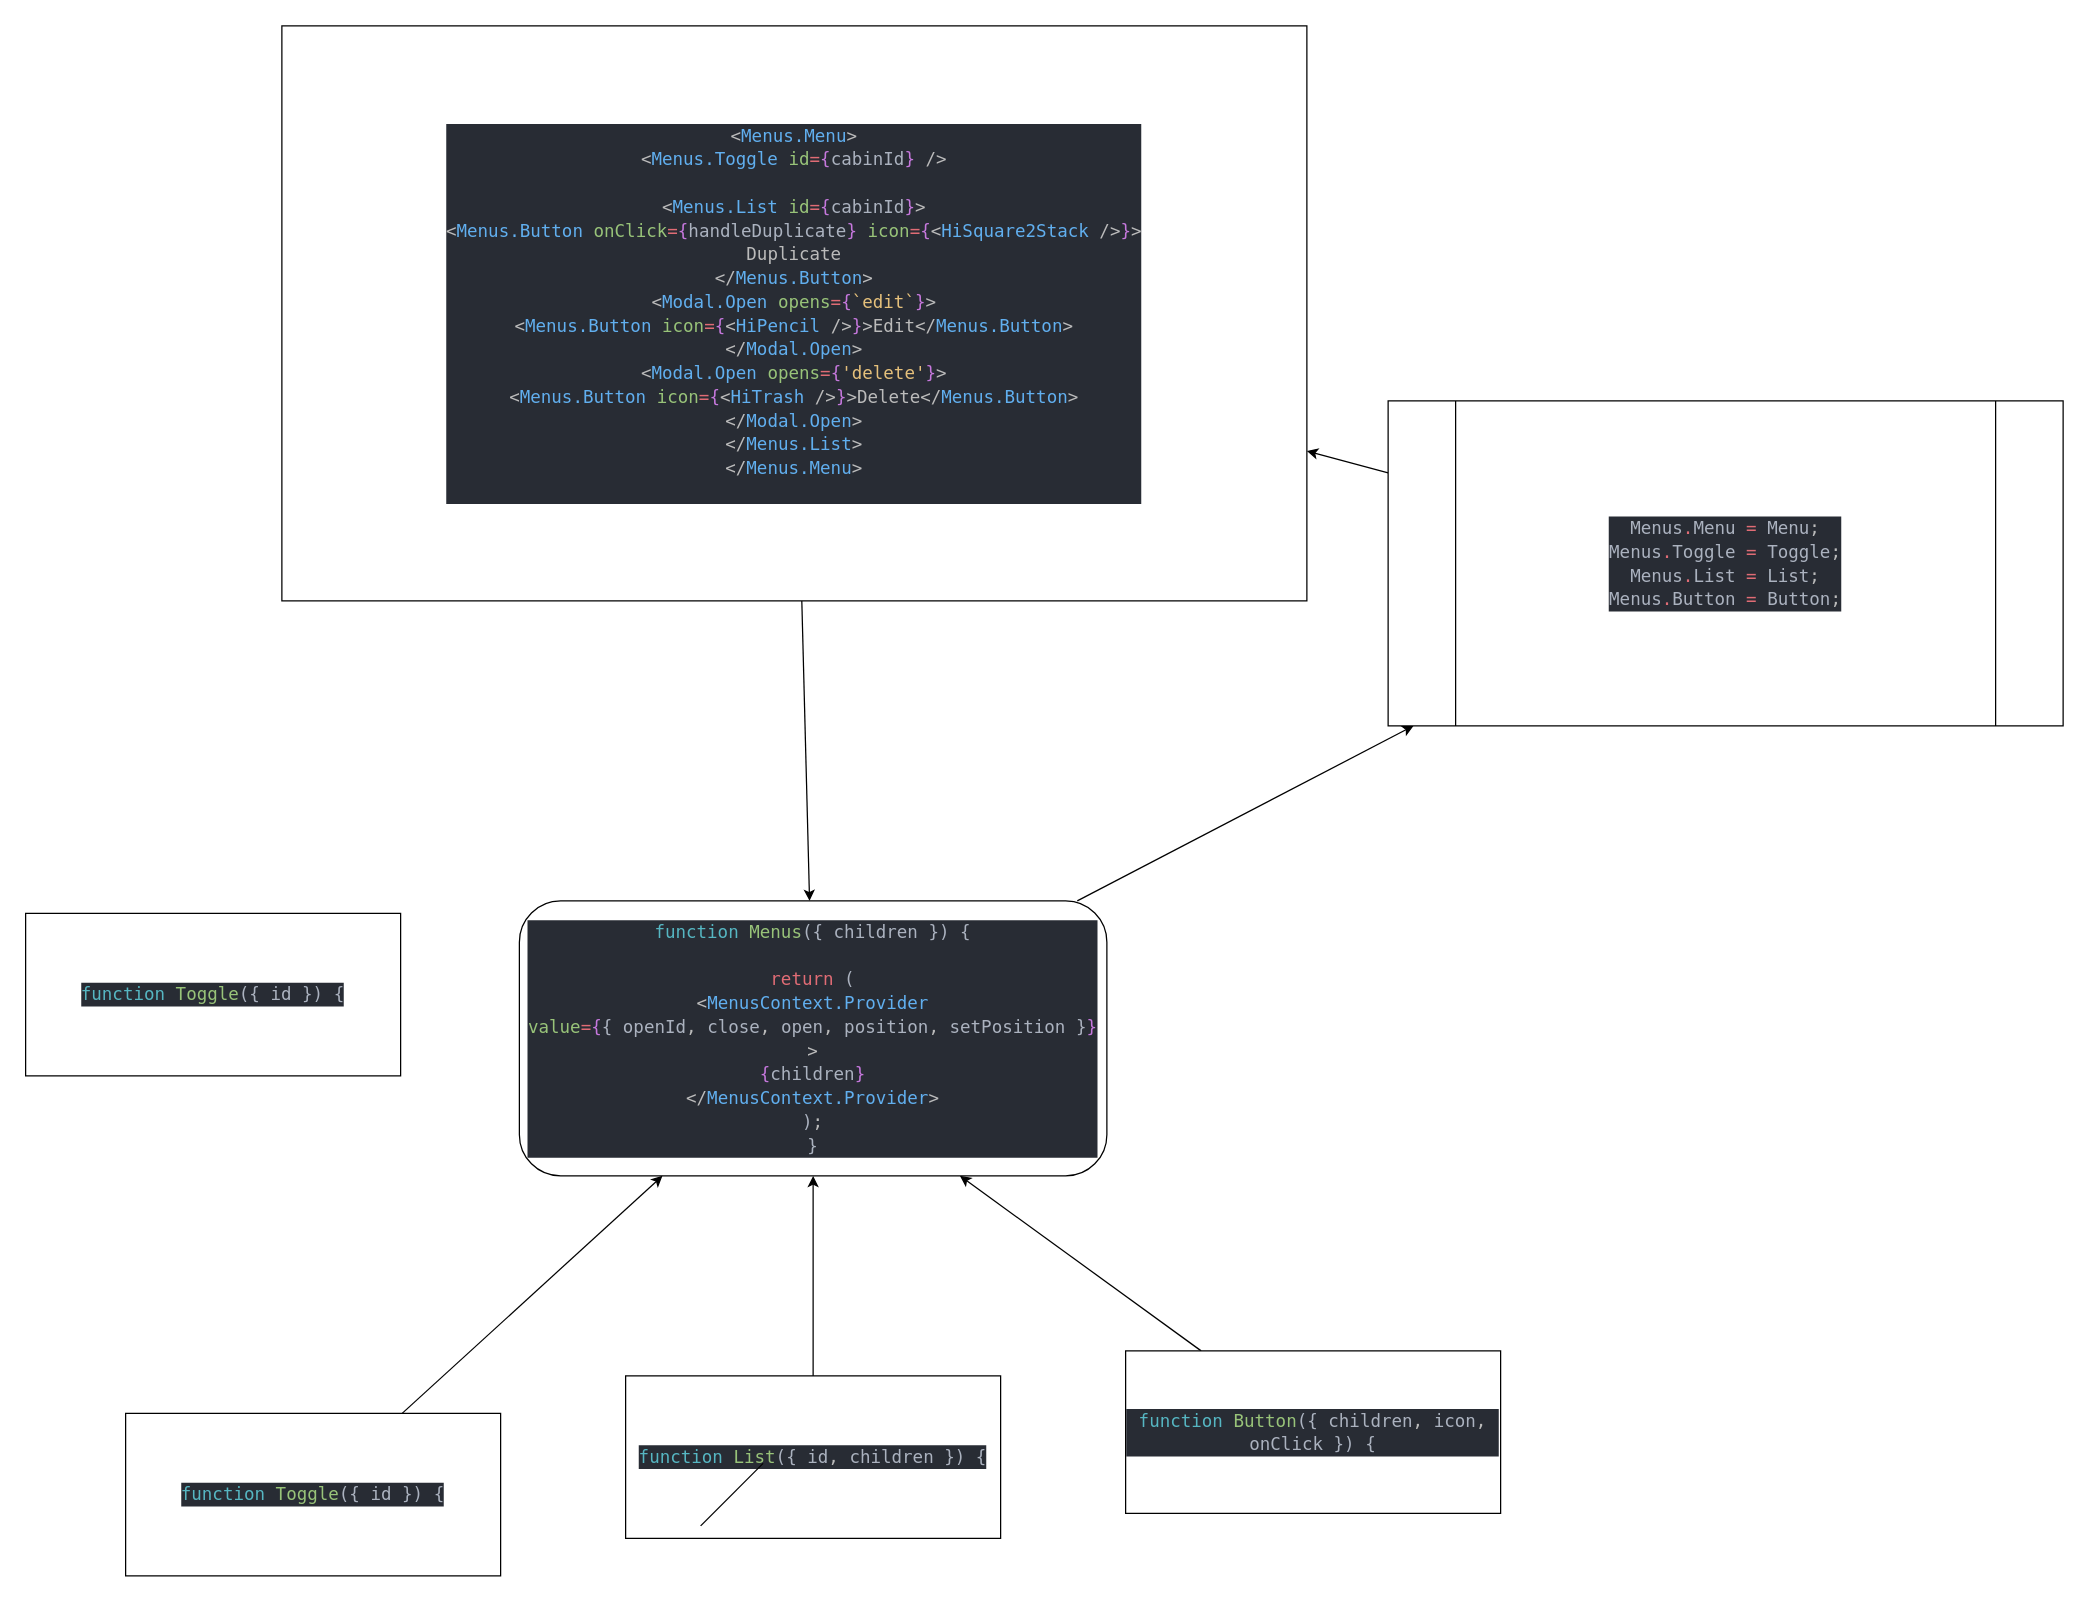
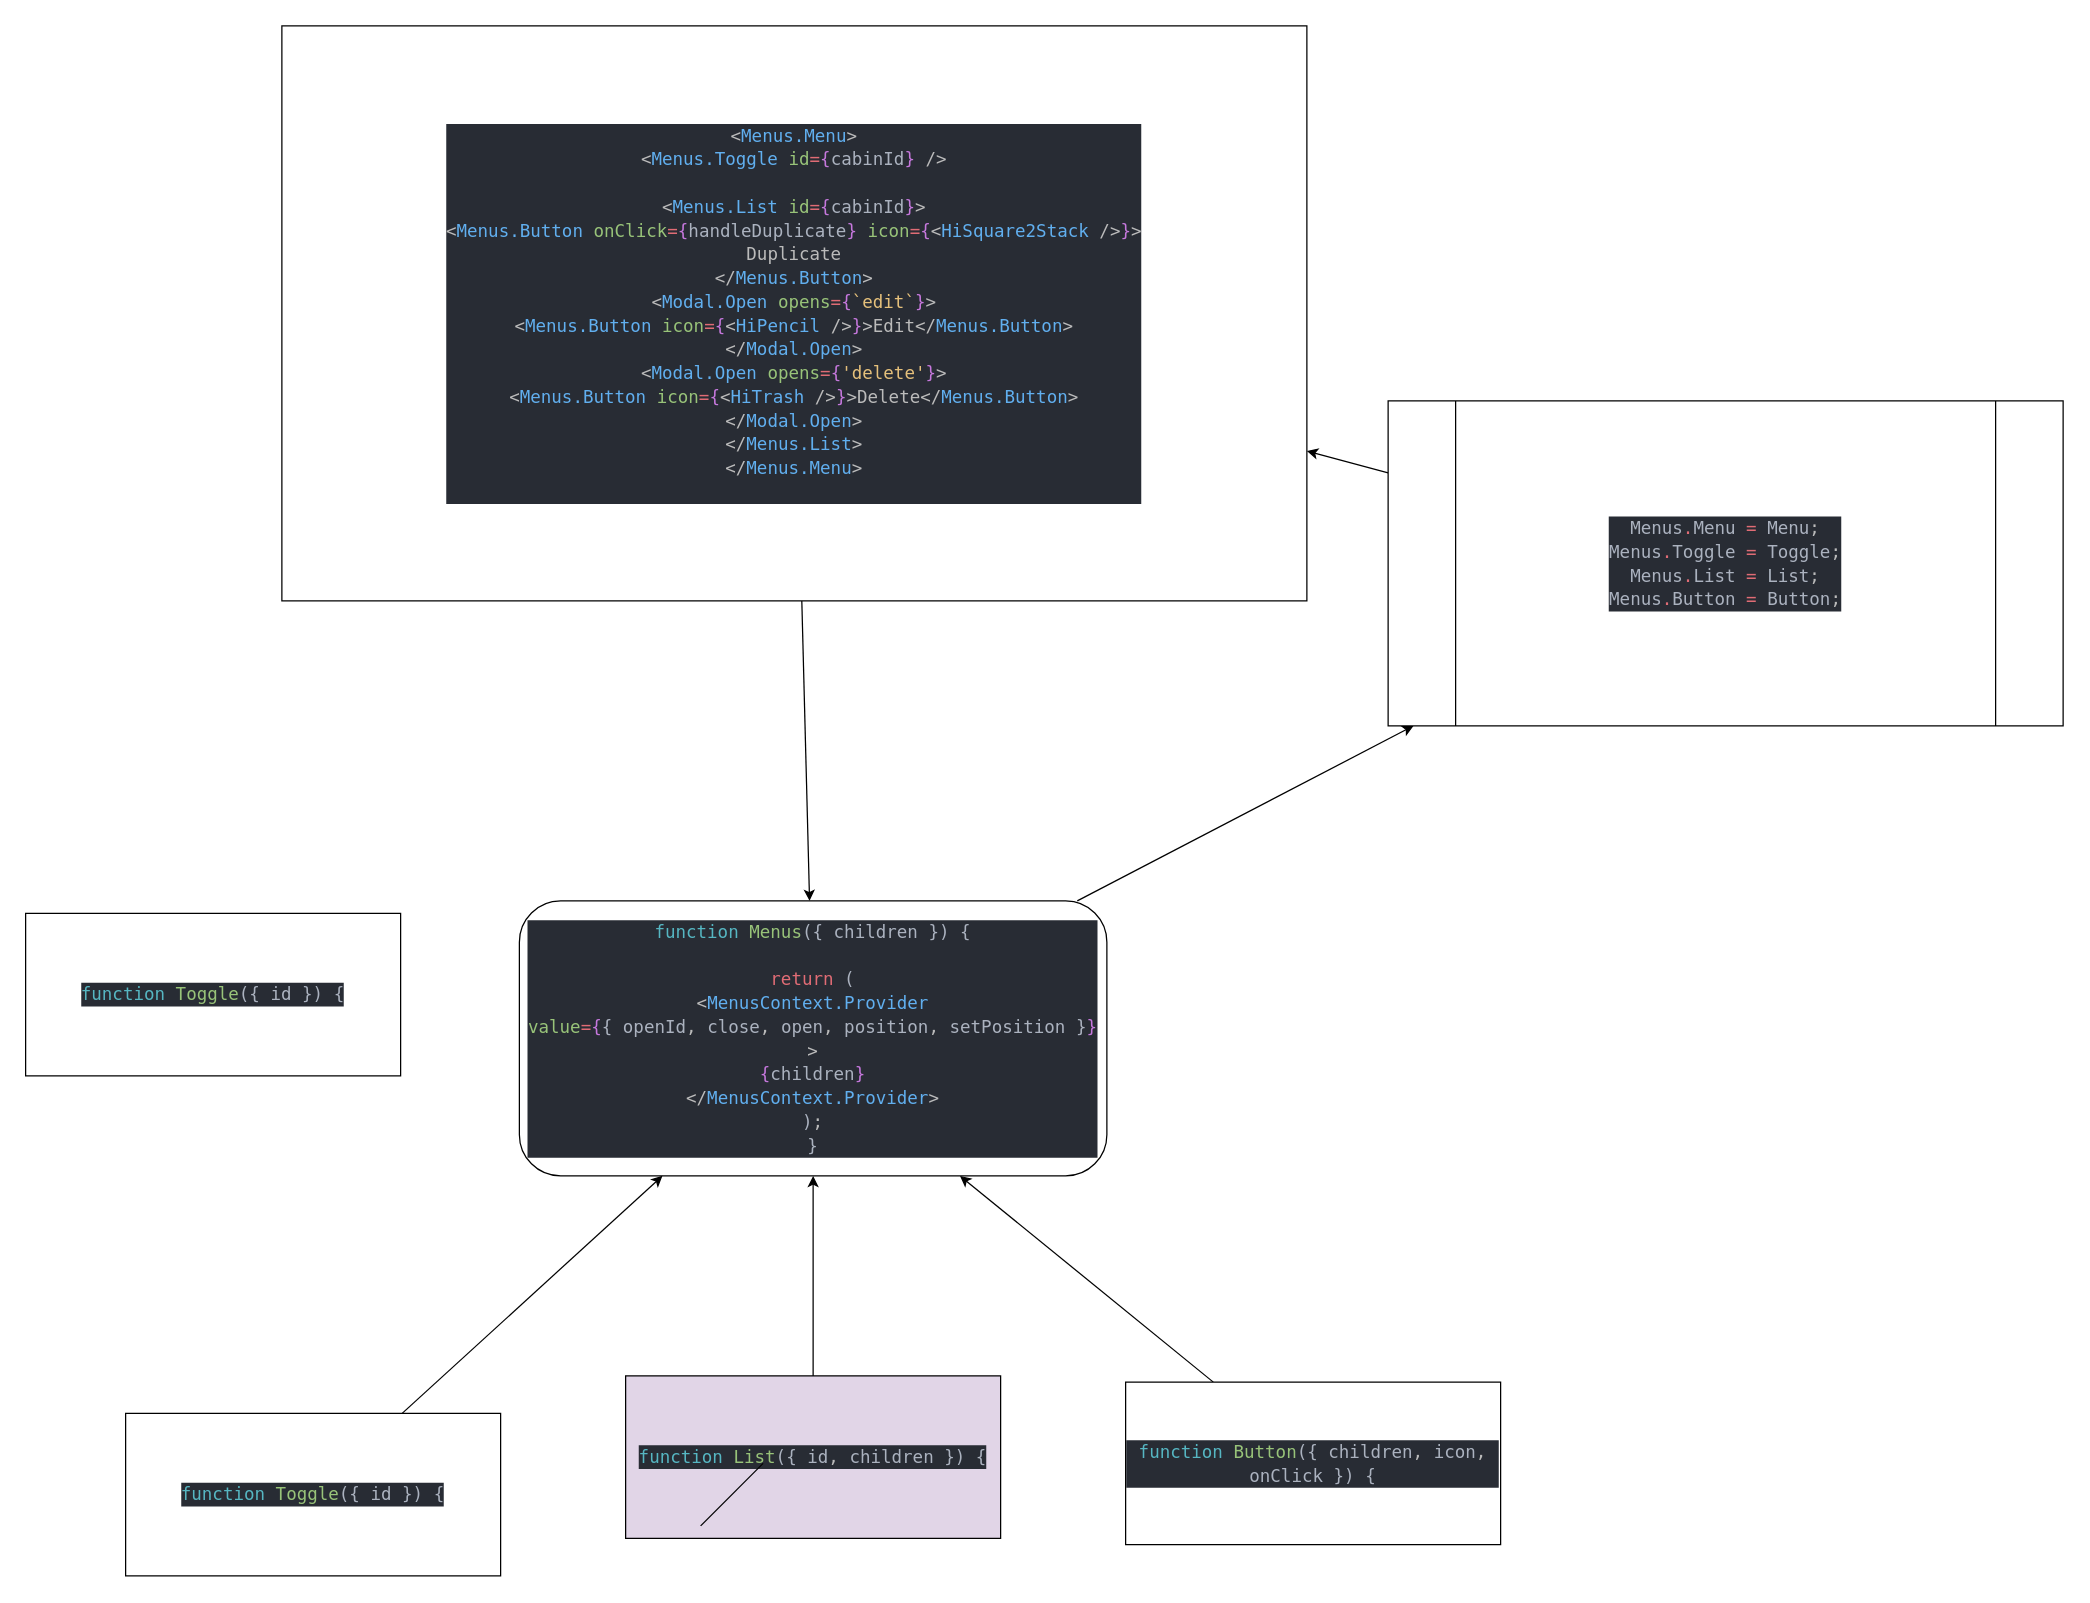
node "function Button({ children, icon, onClick }) {": moved (1313, 1432) -> (1313, 1463)
node "function List({ id, children }) {": fillcolor #ffffff -> #e1d5e7
